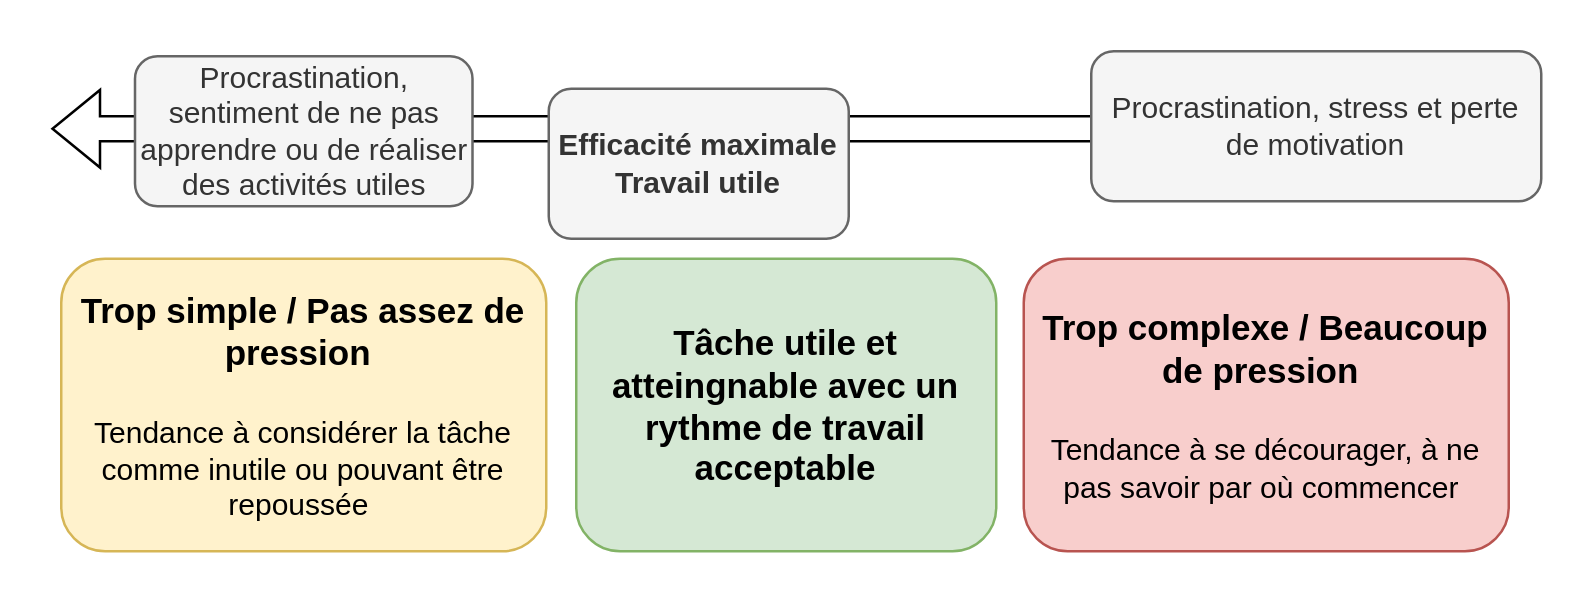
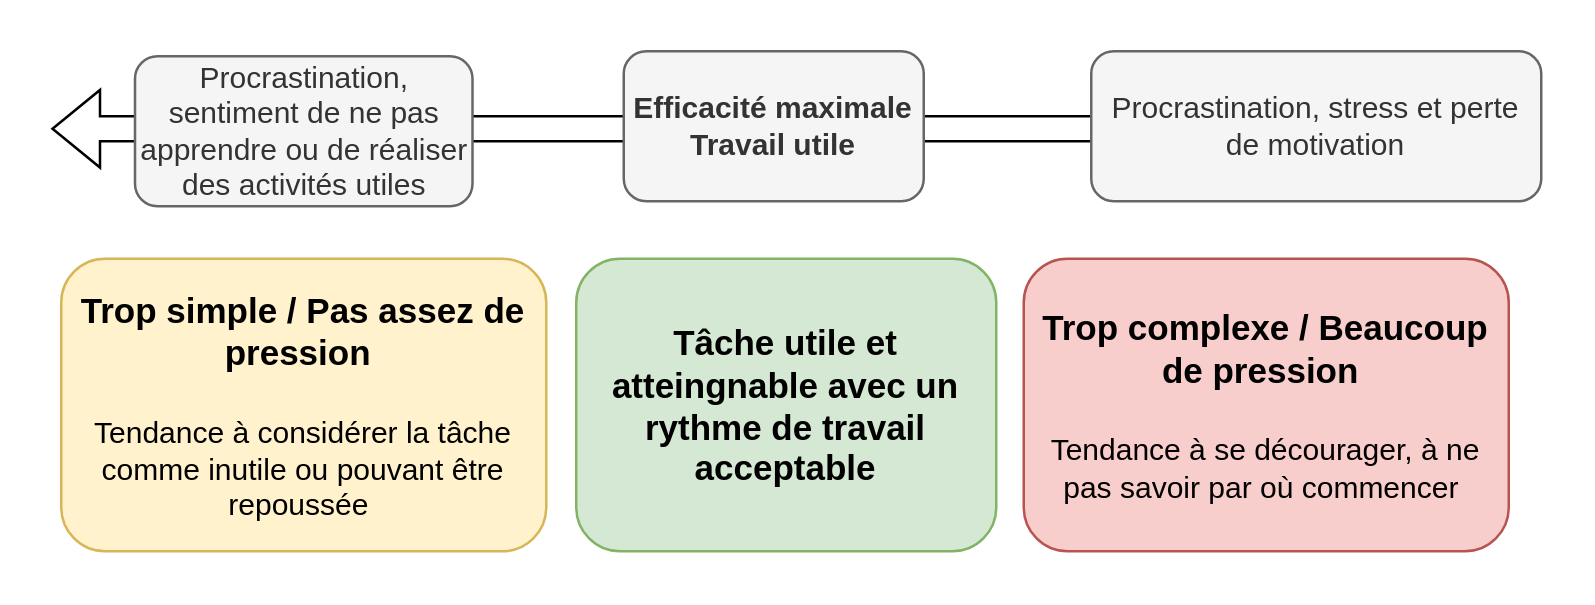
node "Efficacité maximale Travail utile": moved (699, 164) -> (774, 126)
